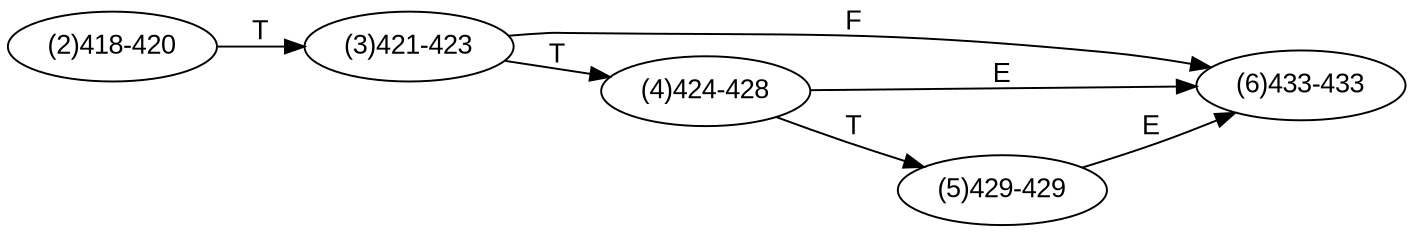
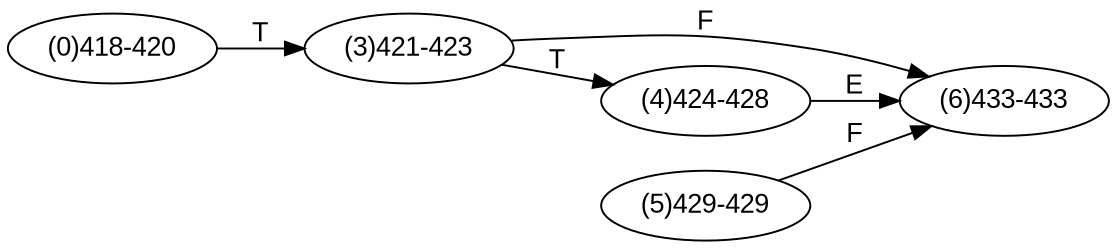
node "(2)418-420": label "(2)418-420" -> "(0)418-420"
edge "(5)429-429" -> "(6)433-433": label "E" -> "F"
edge "(4)424-428" -> "(5)429-429": removed, label "T"
